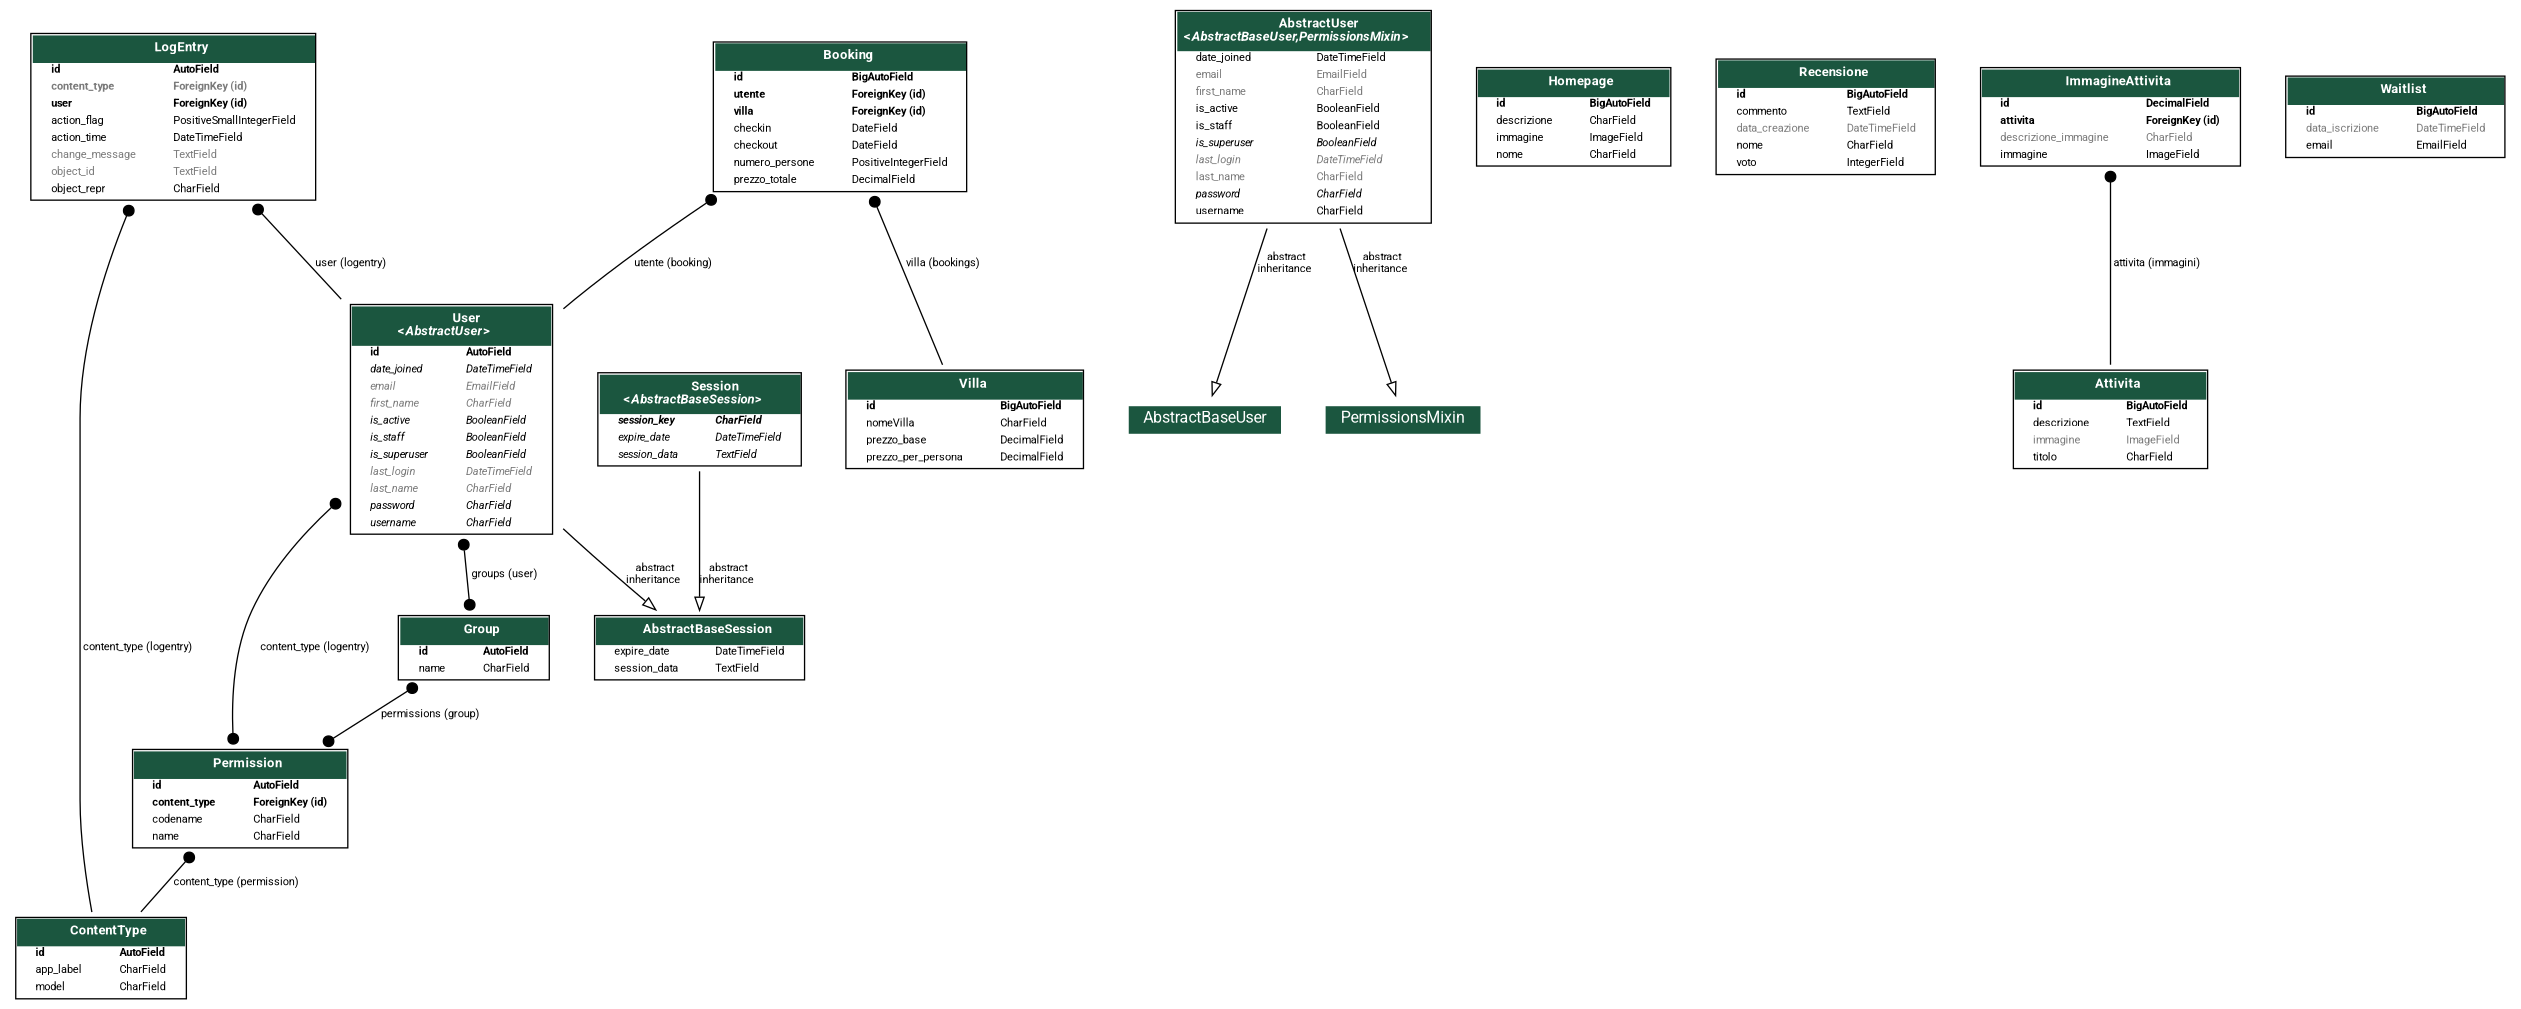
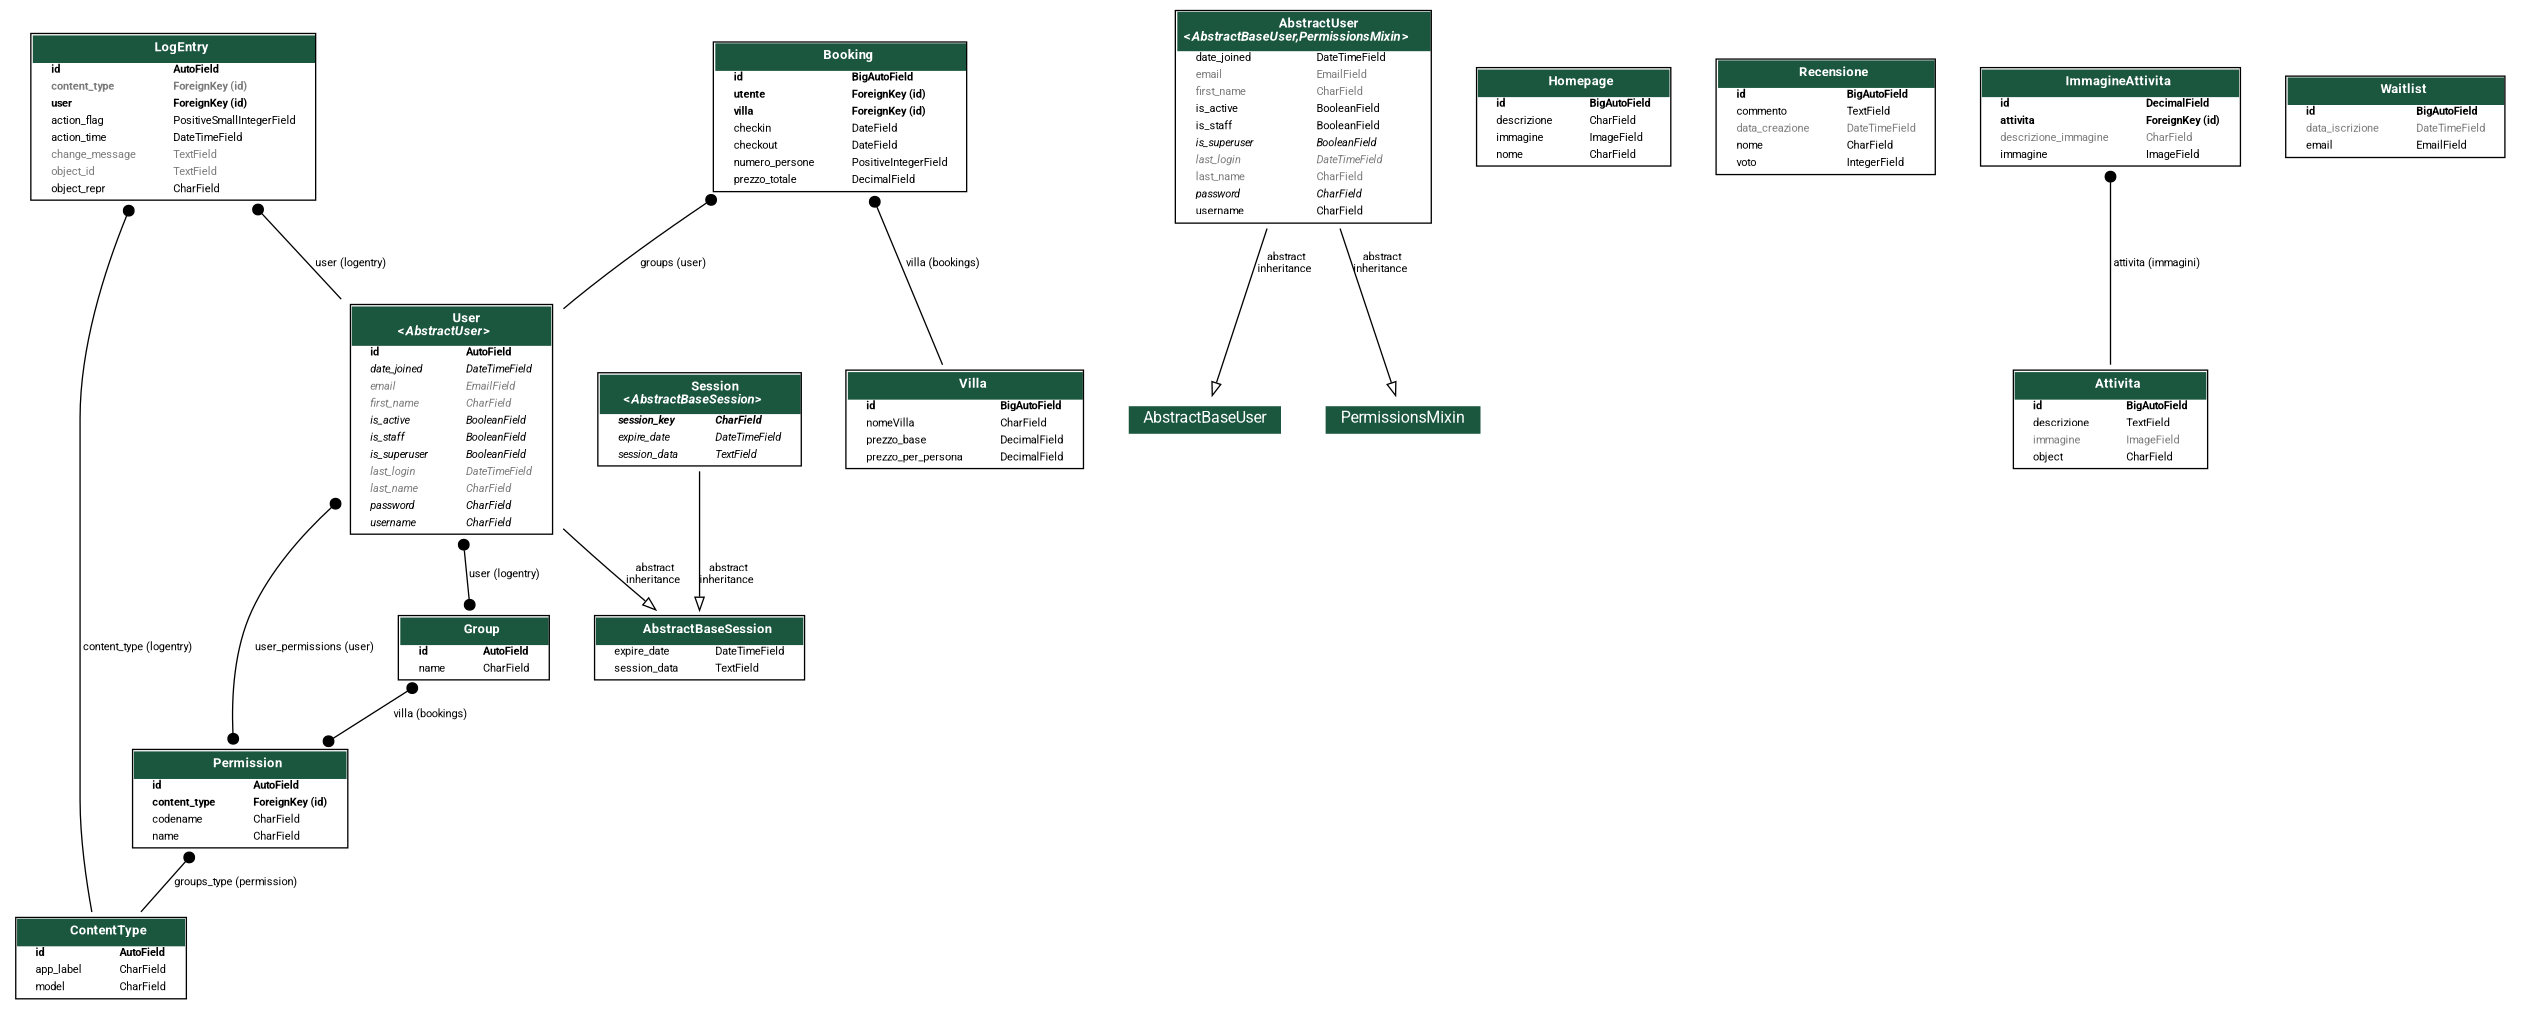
edge "Booking" -- "User": label " utente (booking)" -> " groups (user)"
node "Attivita": text "titolo" -> "object"
edge "User" -- "Group": label " groups (user)" -> " user (logentry)"
edge "User" -- "Permission": label " content_type (logentry)" -> " user_permissions (user)"
edge "Group" -- "Permission": label " permissions (group)" -> " villa (bookings)"
edge "Permission" -- "ContentType": label " content_type (permission)" -> " groups_type (permission)"
